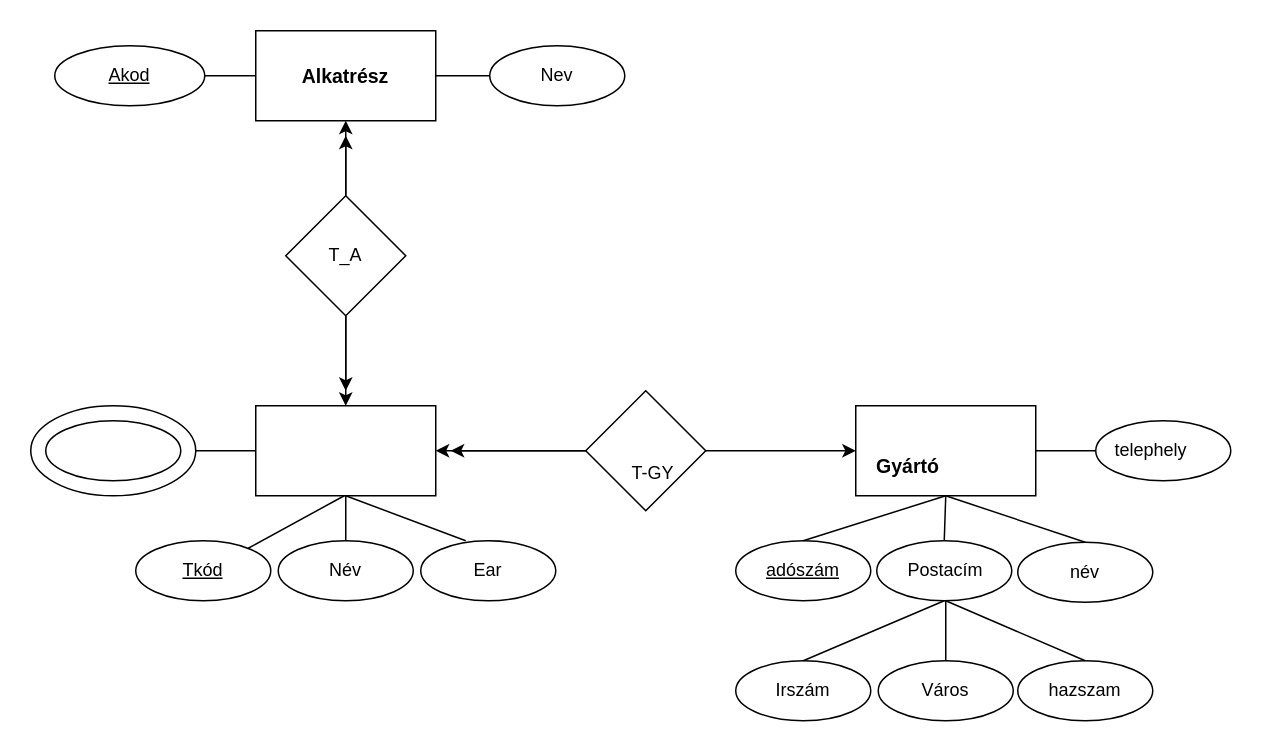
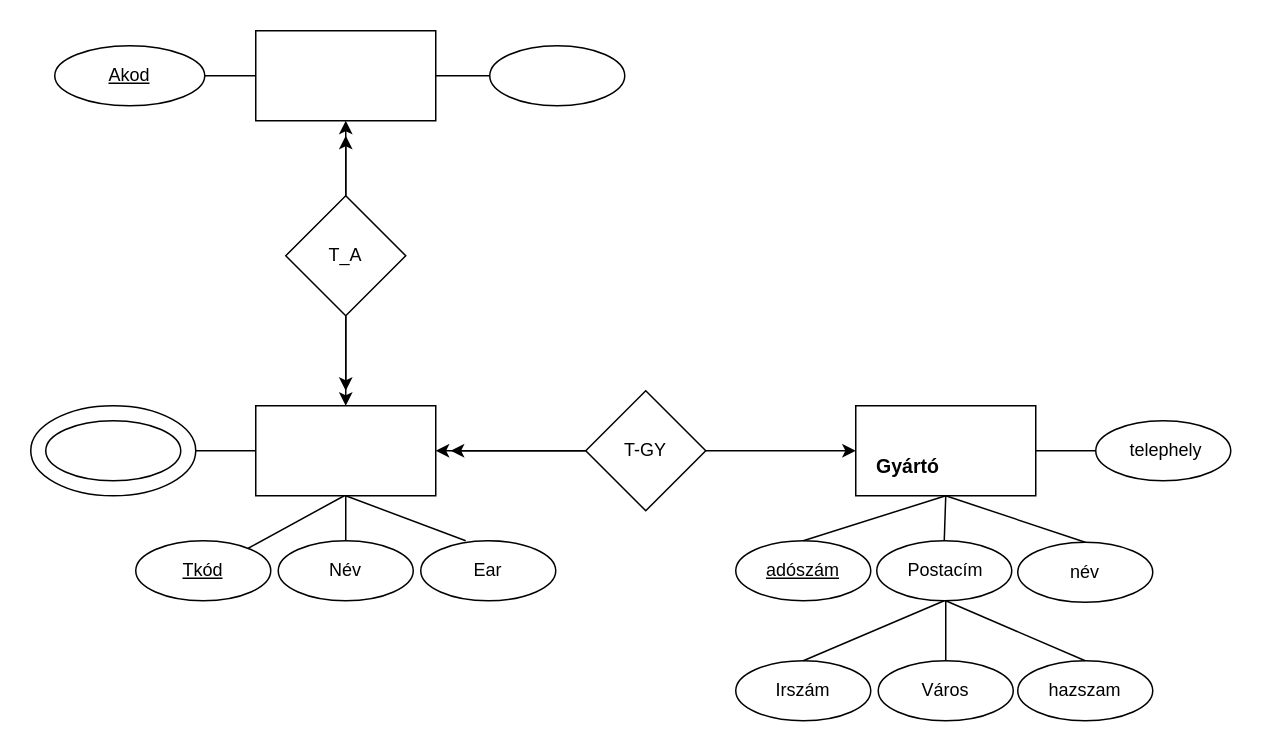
node "Alkatrész": removed
node "Nev": removed
node "telephely": moved (1151, 451) -> (1166, 451)
node "T-GY": moved (653, 473) -> (646, 451)
